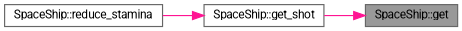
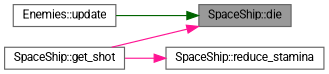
node "Enemies::update": added
edge "SpaceShip::reduce_stamina" -> "SpaceShip::get_shot": reversed
node "SpaceShip::get": label "SpaceShip::get" -> "SpaceShip::die"
